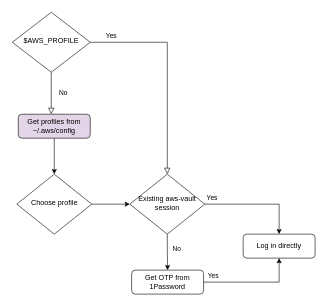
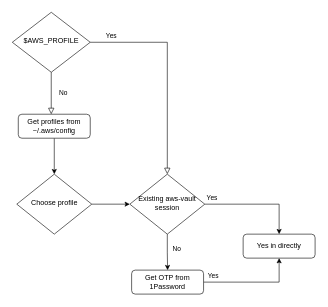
node "Get profiles from ~/.aws/config": fillcolor #e1d5e7 -> #ffffff
node "Log in directly": label "Log in directly" -> "Yes in directly"
